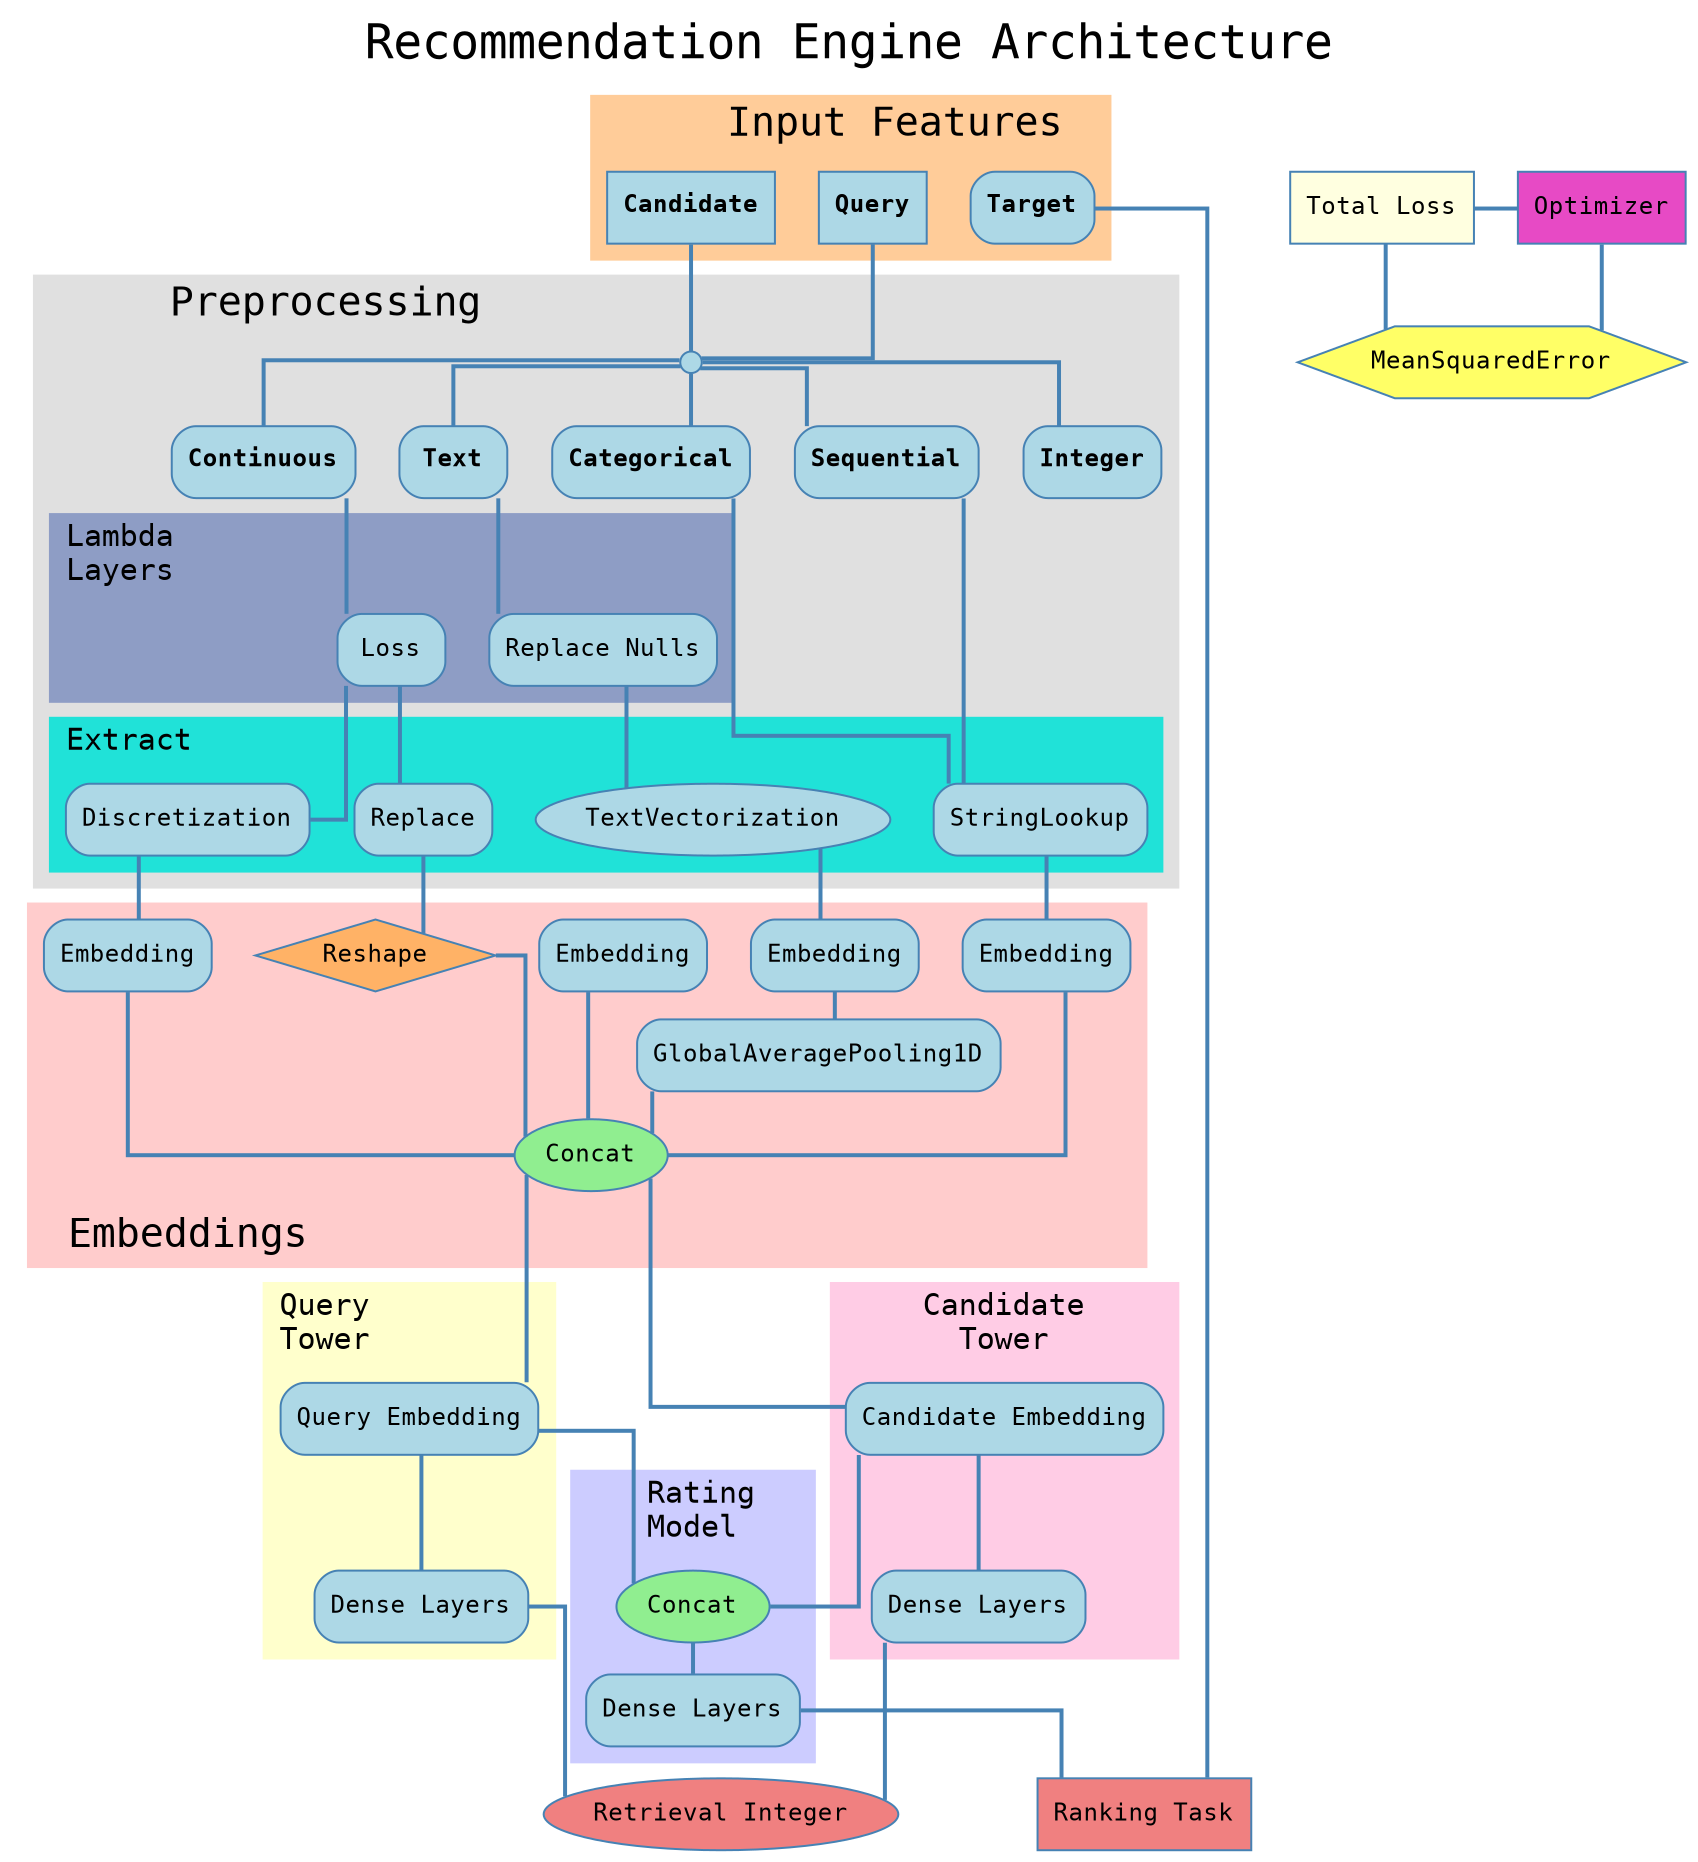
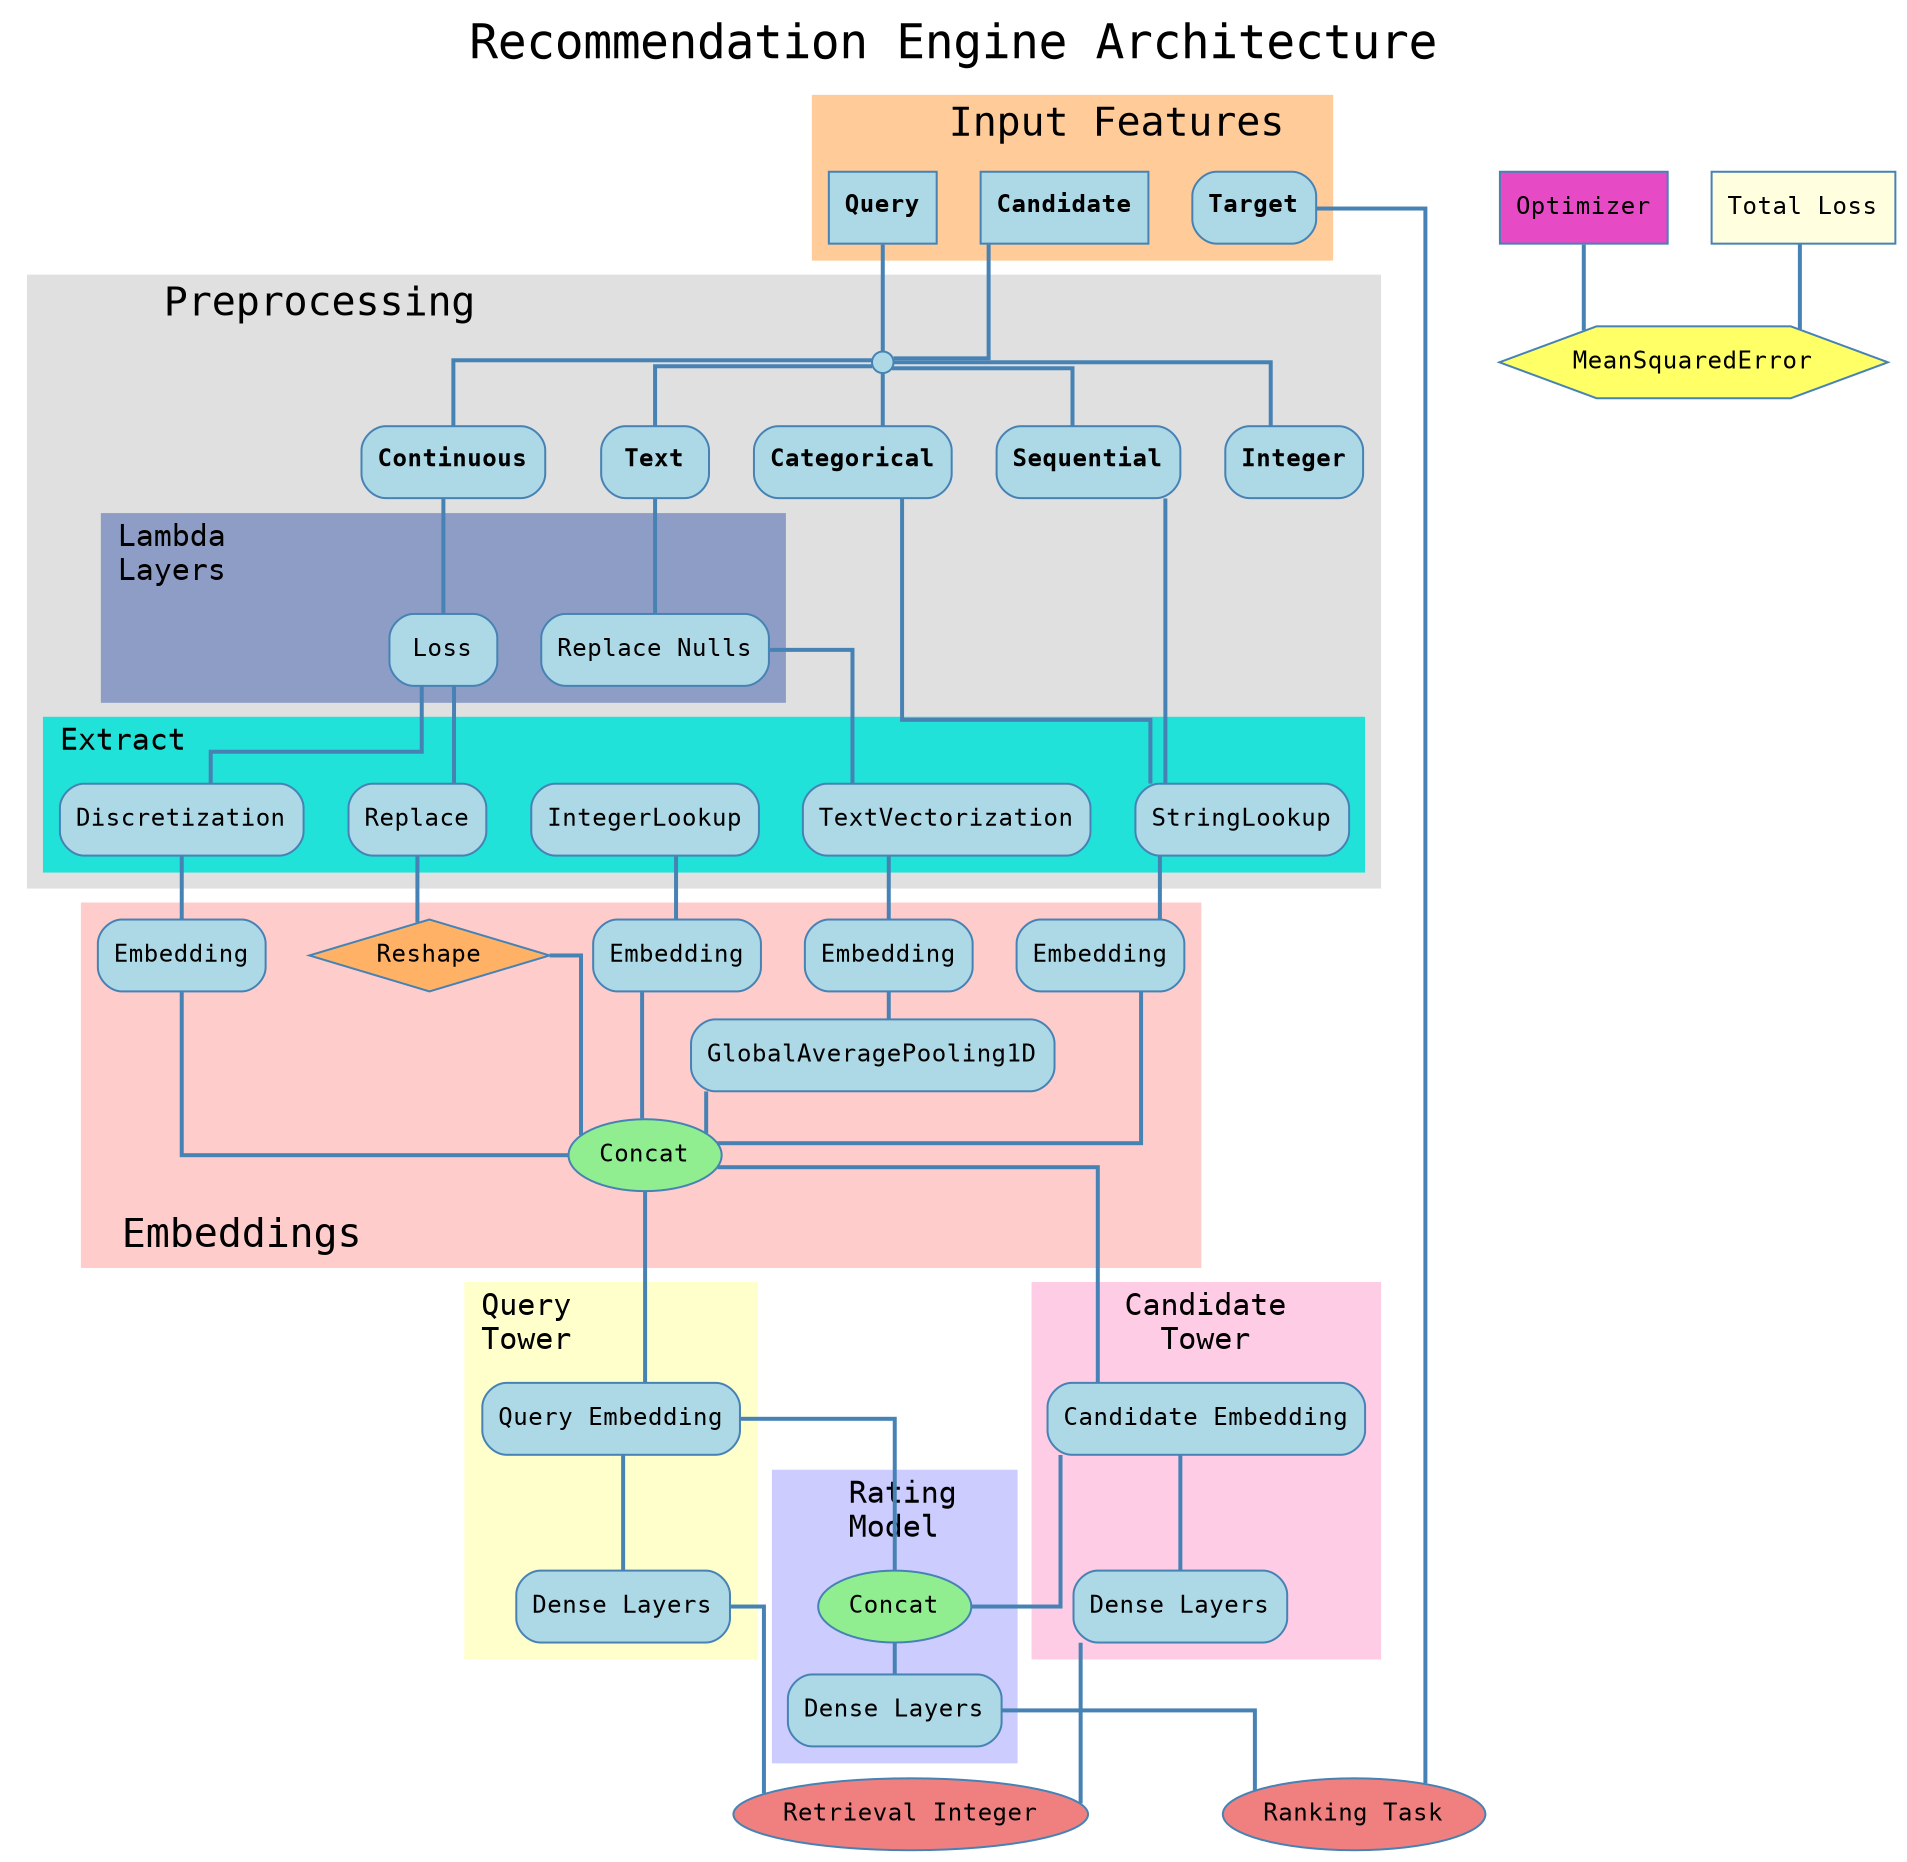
edge "Total Loss" -> "Optimizer": removed
node "IntegerLookup": added
node "TextVectorization": shape ellipse -> box
node "Ranking Task": shape box -> ellipse
